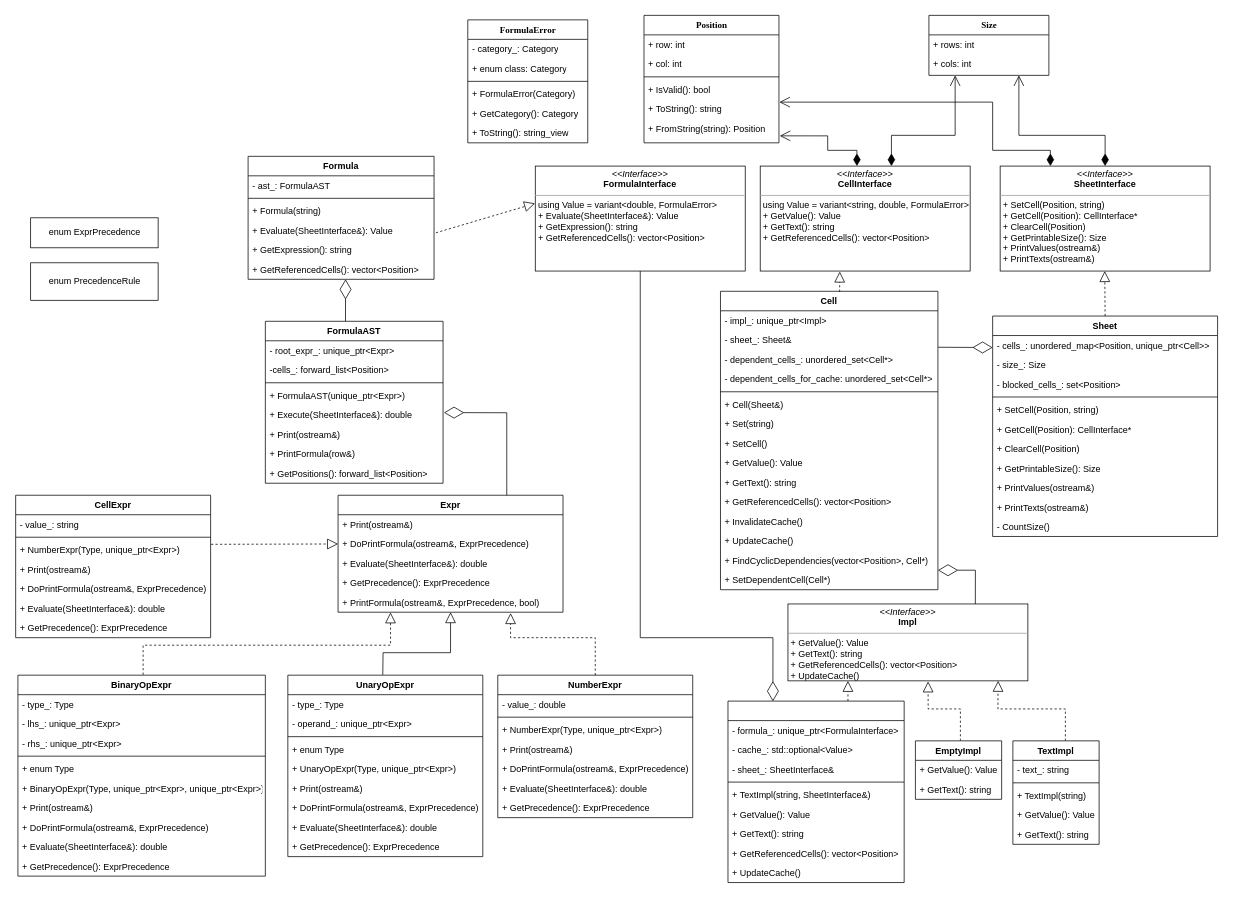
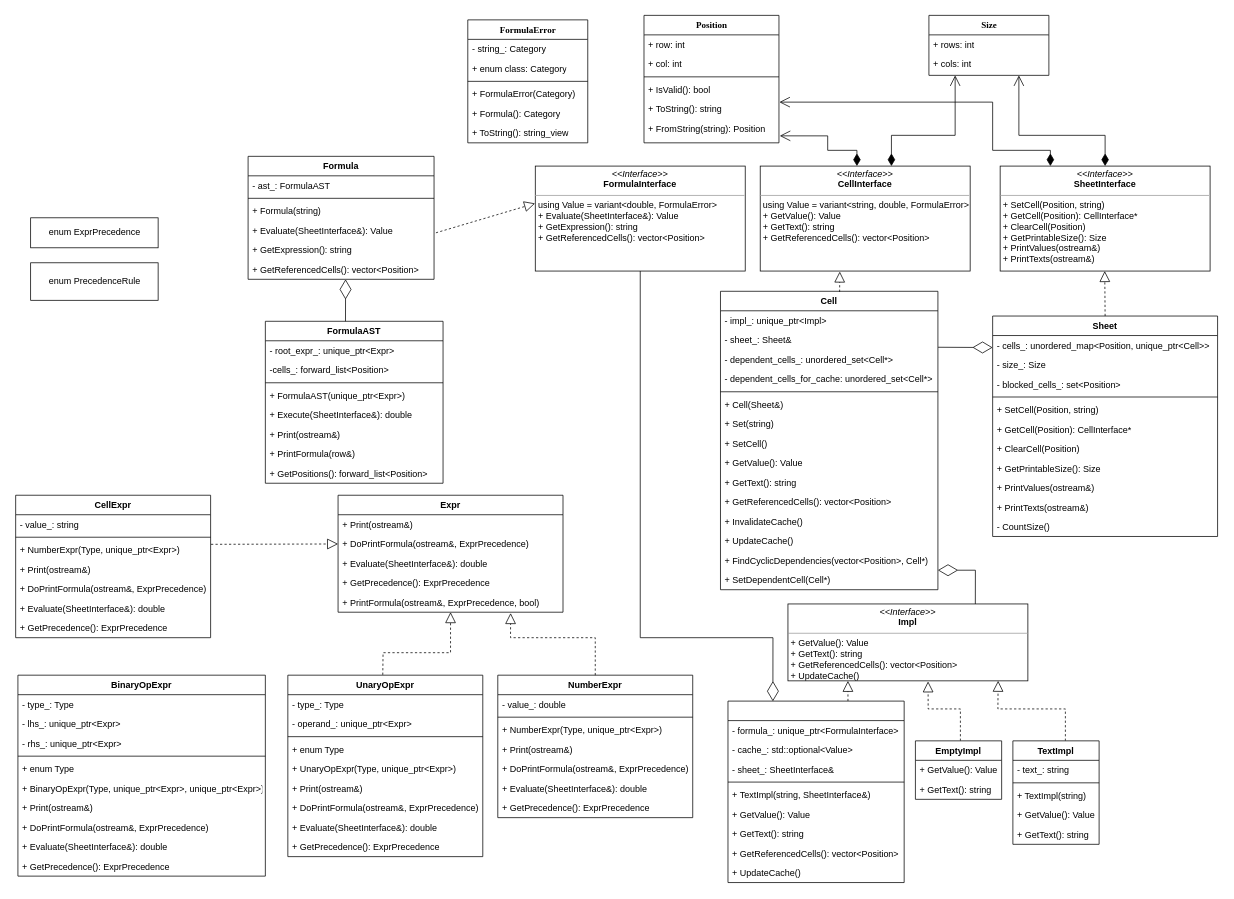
node "- category_: Category": label "- category_: Category" -> "- string_: Category"
node "+ GetCategory(): Category": label "+ GetCategory(): Category" -> "+ Formula(): Category"
edge "Expr" -> "+ Execute(SheetInterface&): double": removed
edge "BinaryOpExpr" -> "+ PrintFormula(ostream&, ExprPrecedence, bool)": removed
edge "UnaryOpExpr" -> "+ PrintFormula(ostream&, ExprPrecedence, bool)": style solid -> dashed
